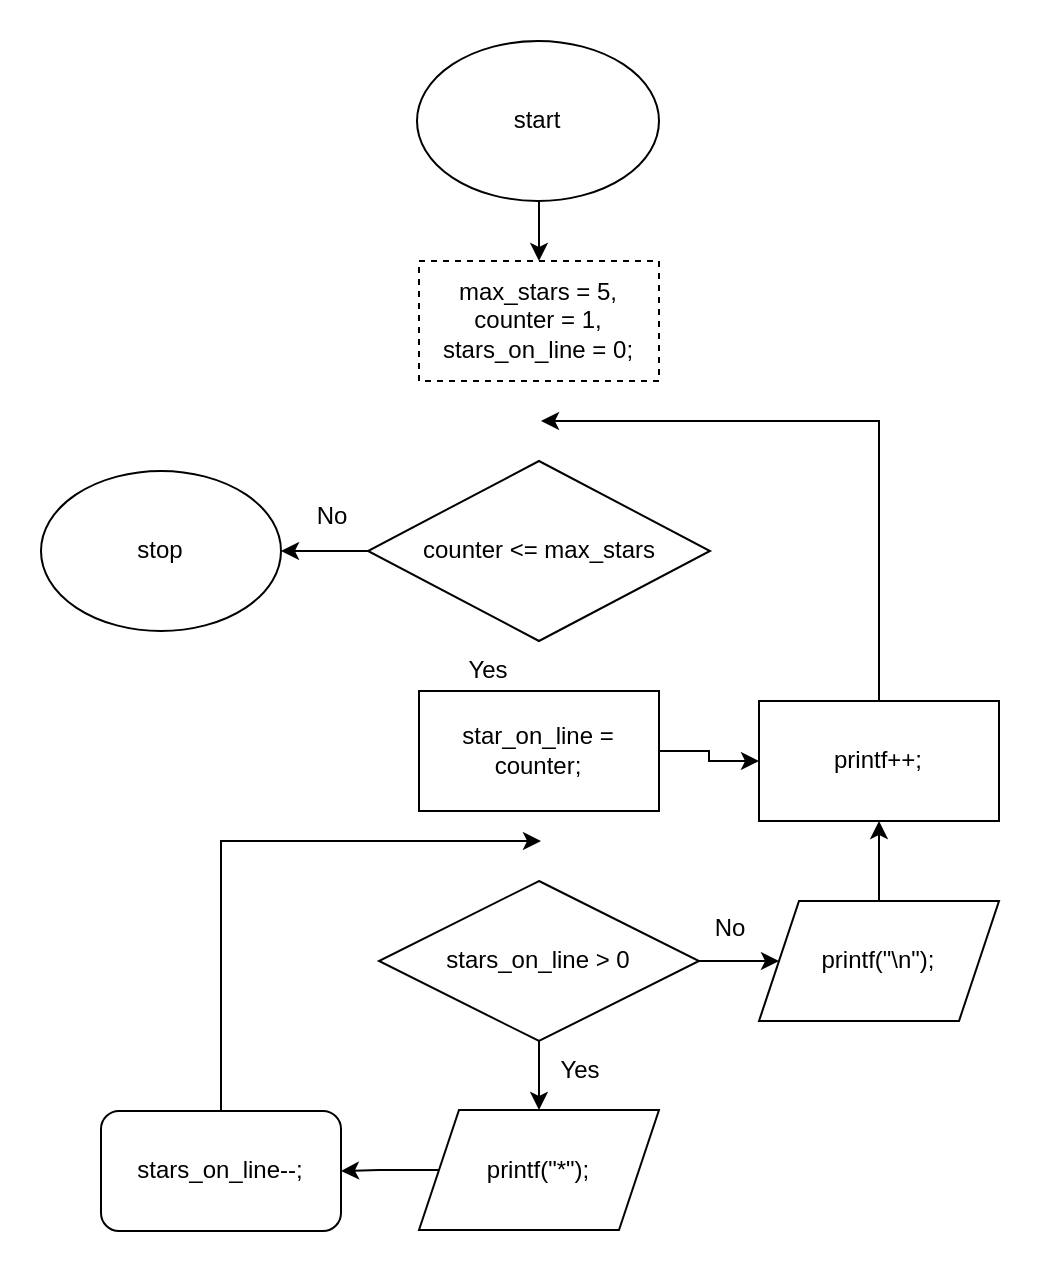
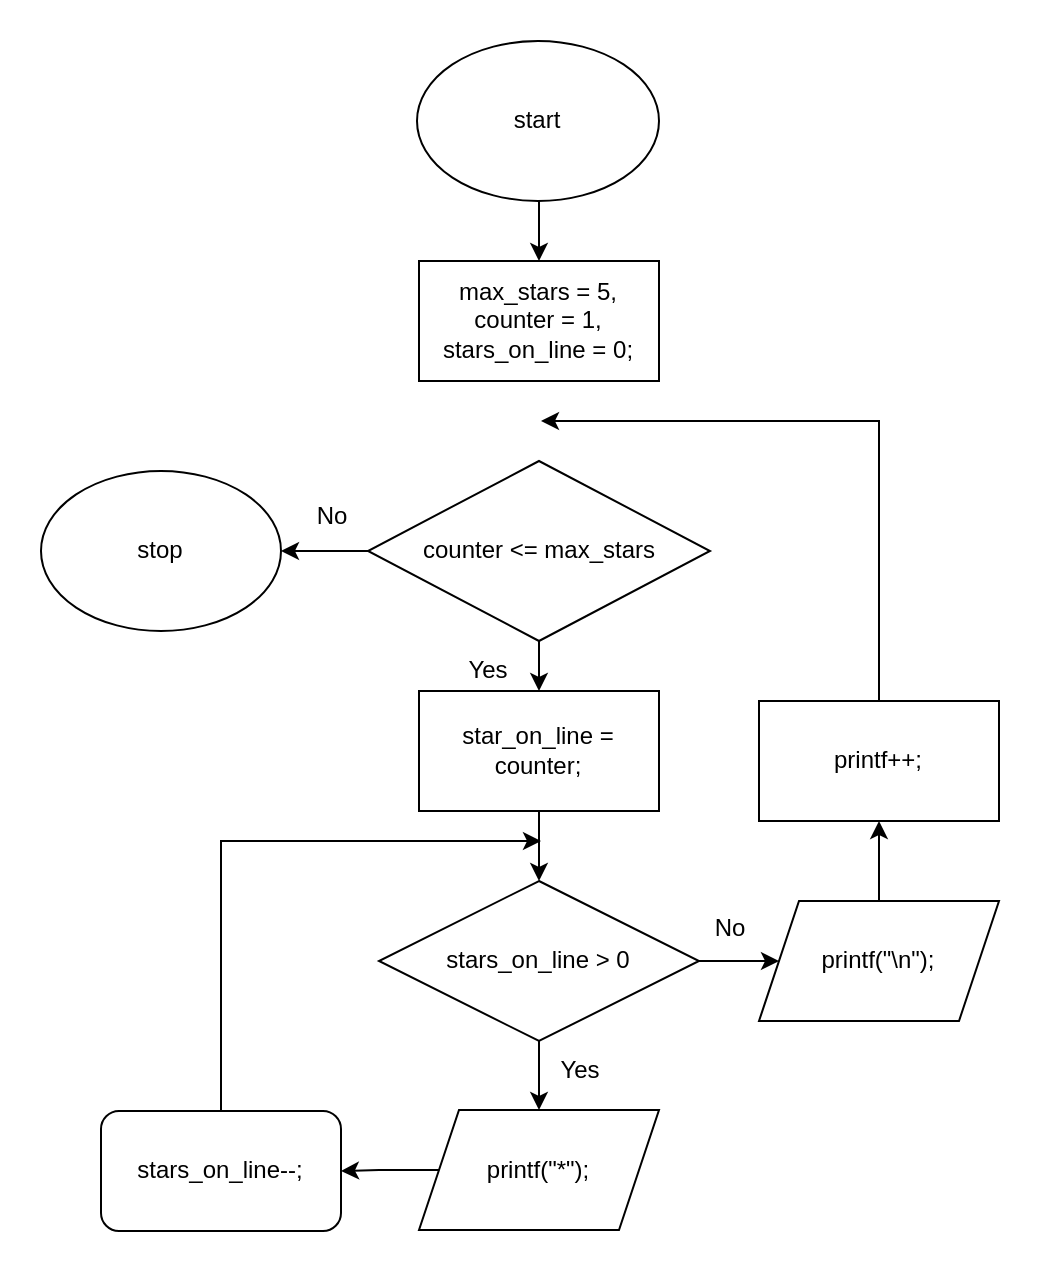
node "max_stars = 5, counter = 1, stars_on_line = 0;": style dashed -> solid
edge "counter <= max_stars" -> "star_on_line = counter;": added
edge "star_on_line = counter;" -> "printf++;": now "star_on_line = counter;" -> "stars_on_line > 0"
